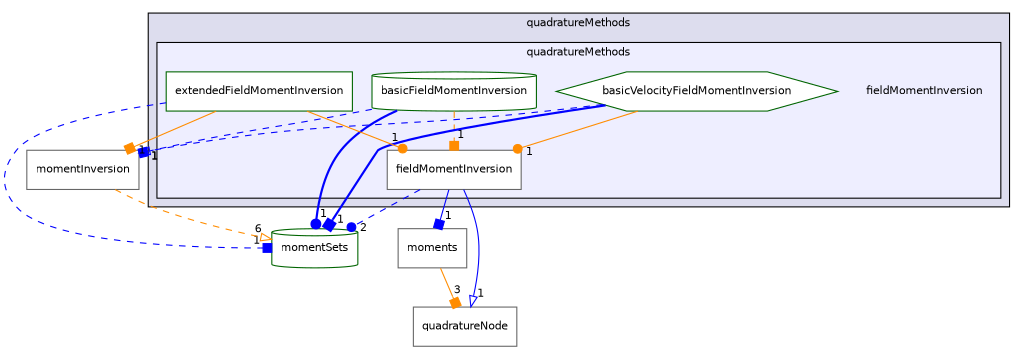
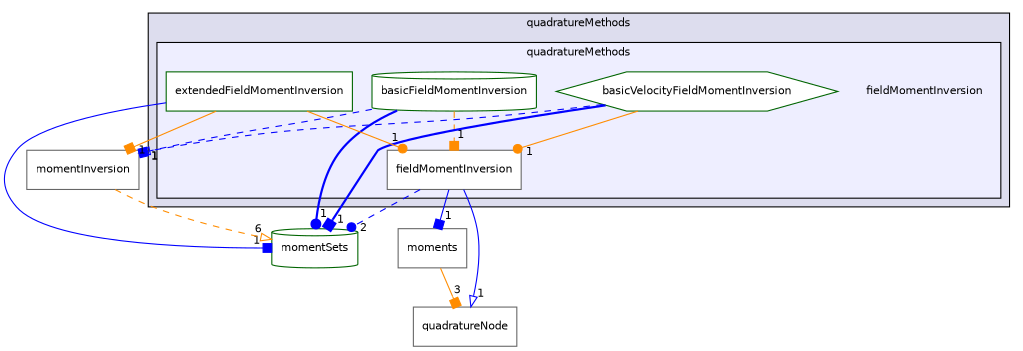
edge "extendedFieldMomentInversion" -> "momentSets": style dashed -> solid
